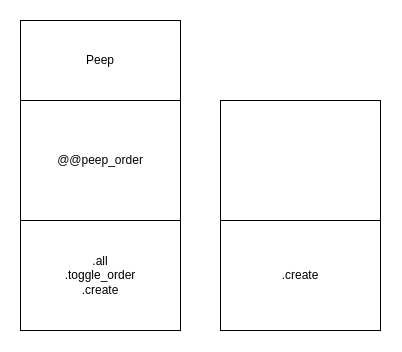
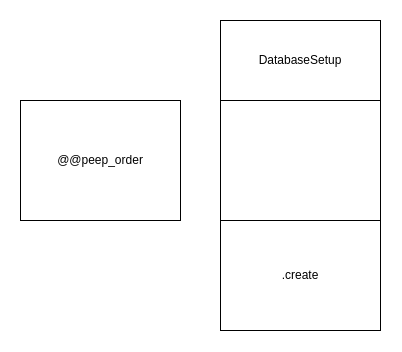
node "Peep": removed
node "DatabaseSetup": added
node ".all .toggle_order .create": removed
